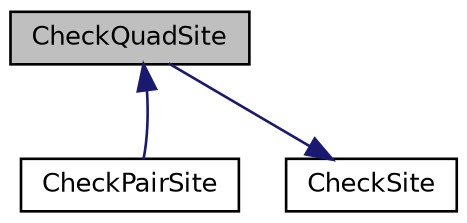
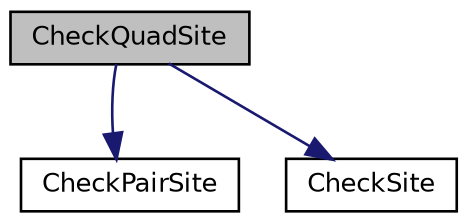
edge "CheckPairSite" -> "CheckQuadSite": reversed
